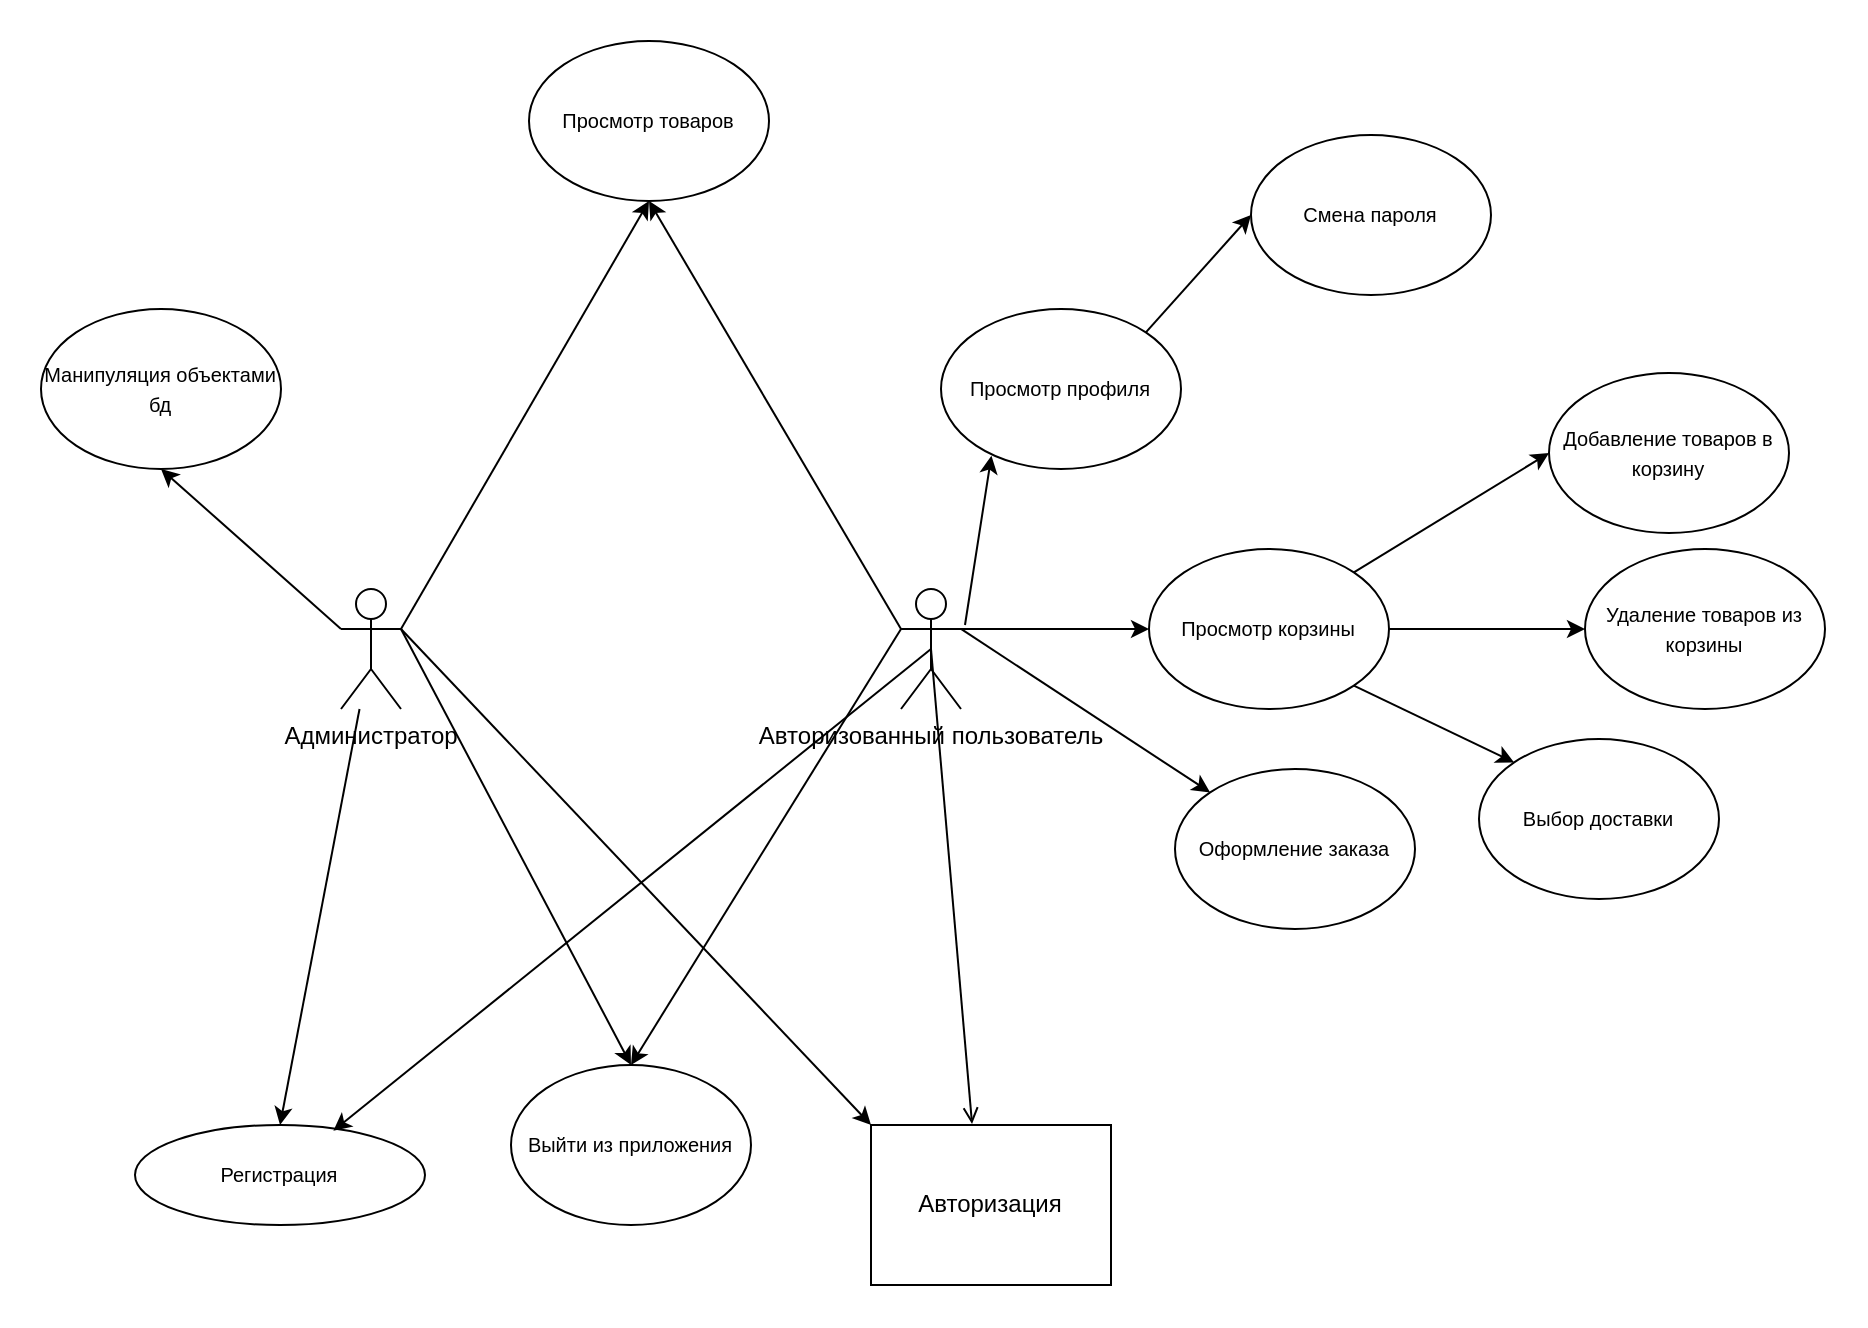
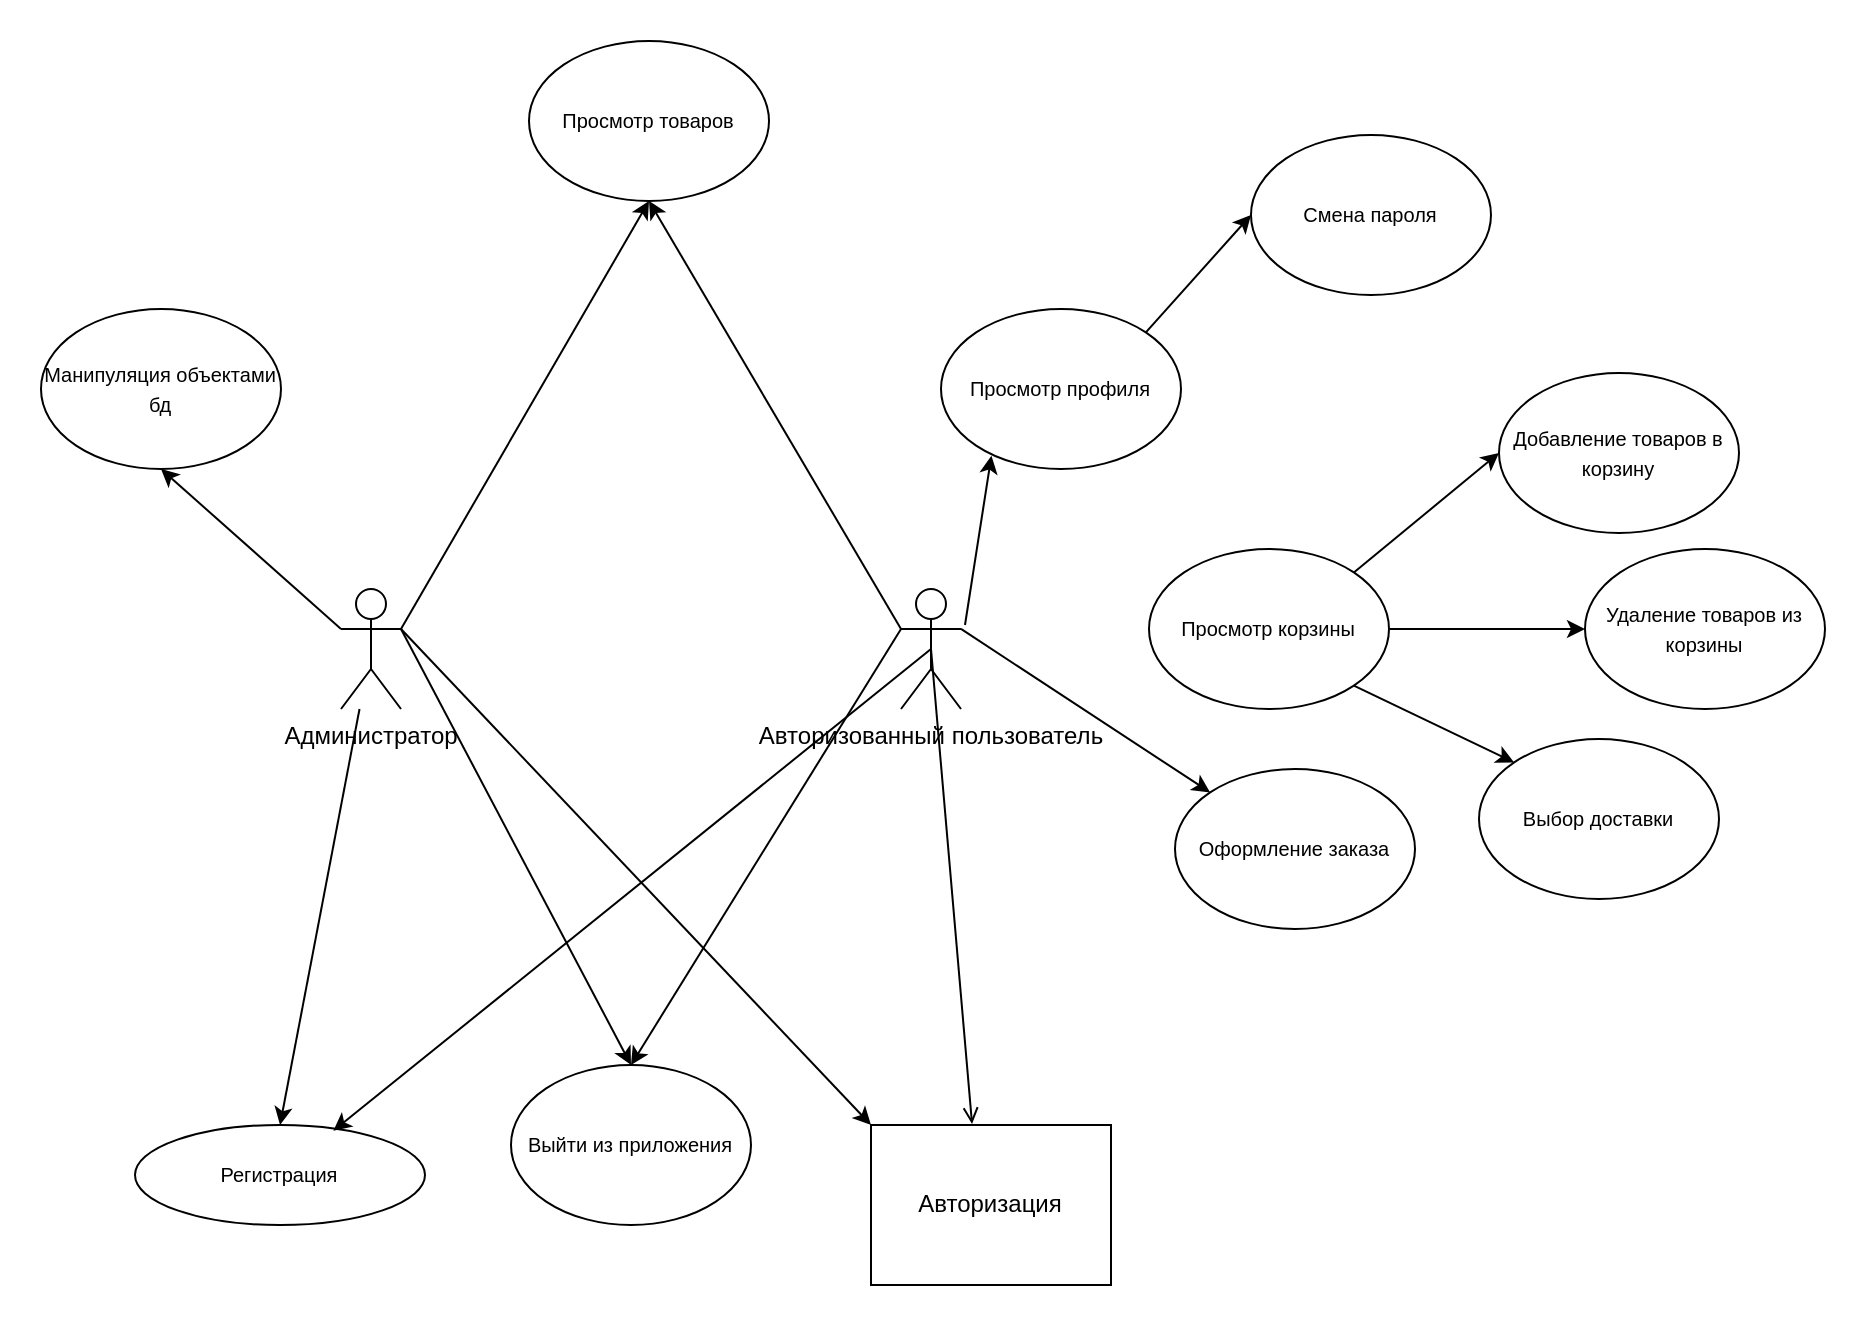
node "Добавление товаров в корзину": moved (1669, 453) -> (1619, 453)
edge "Авторизованный пользователь" -> "Просмотр корзины": removed
